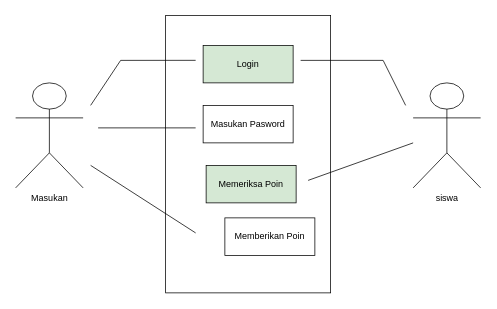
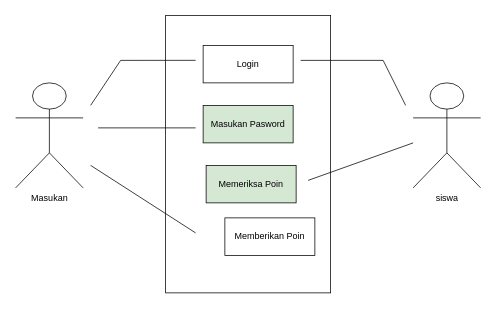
node "Login": fillcolor #d5e8d4 -> #ffffff
node "Masukan Pasword": fillcolor #ffffff -> #d5e8d4
